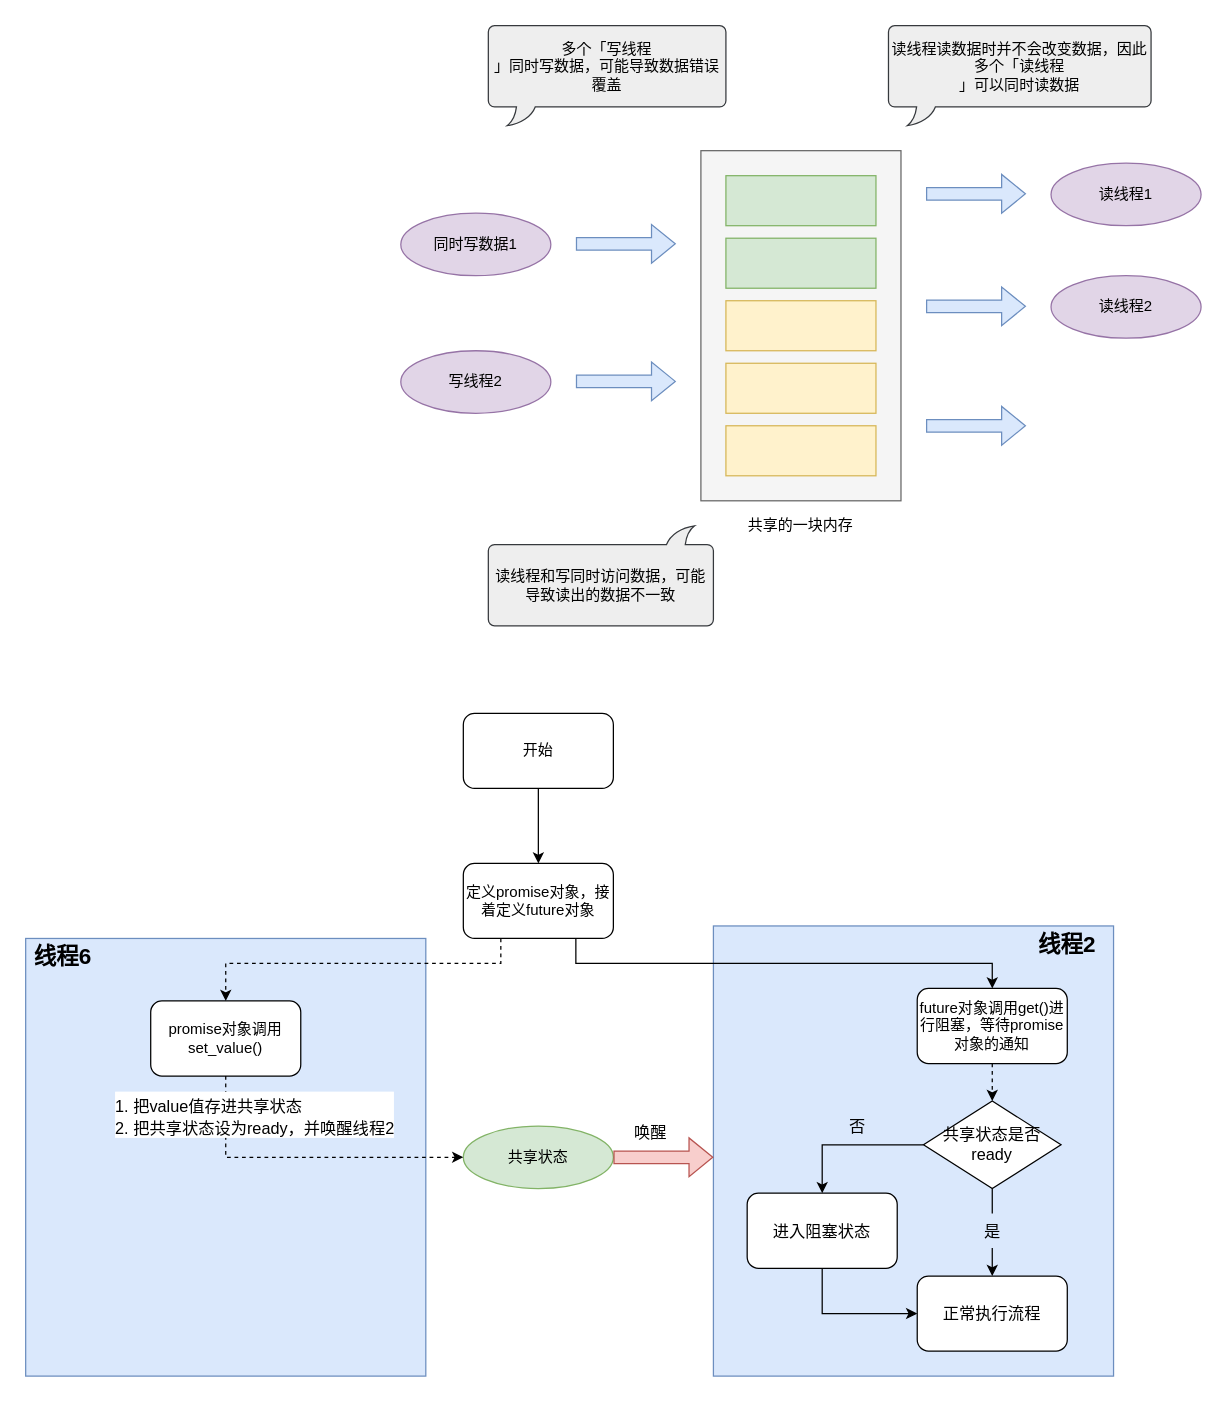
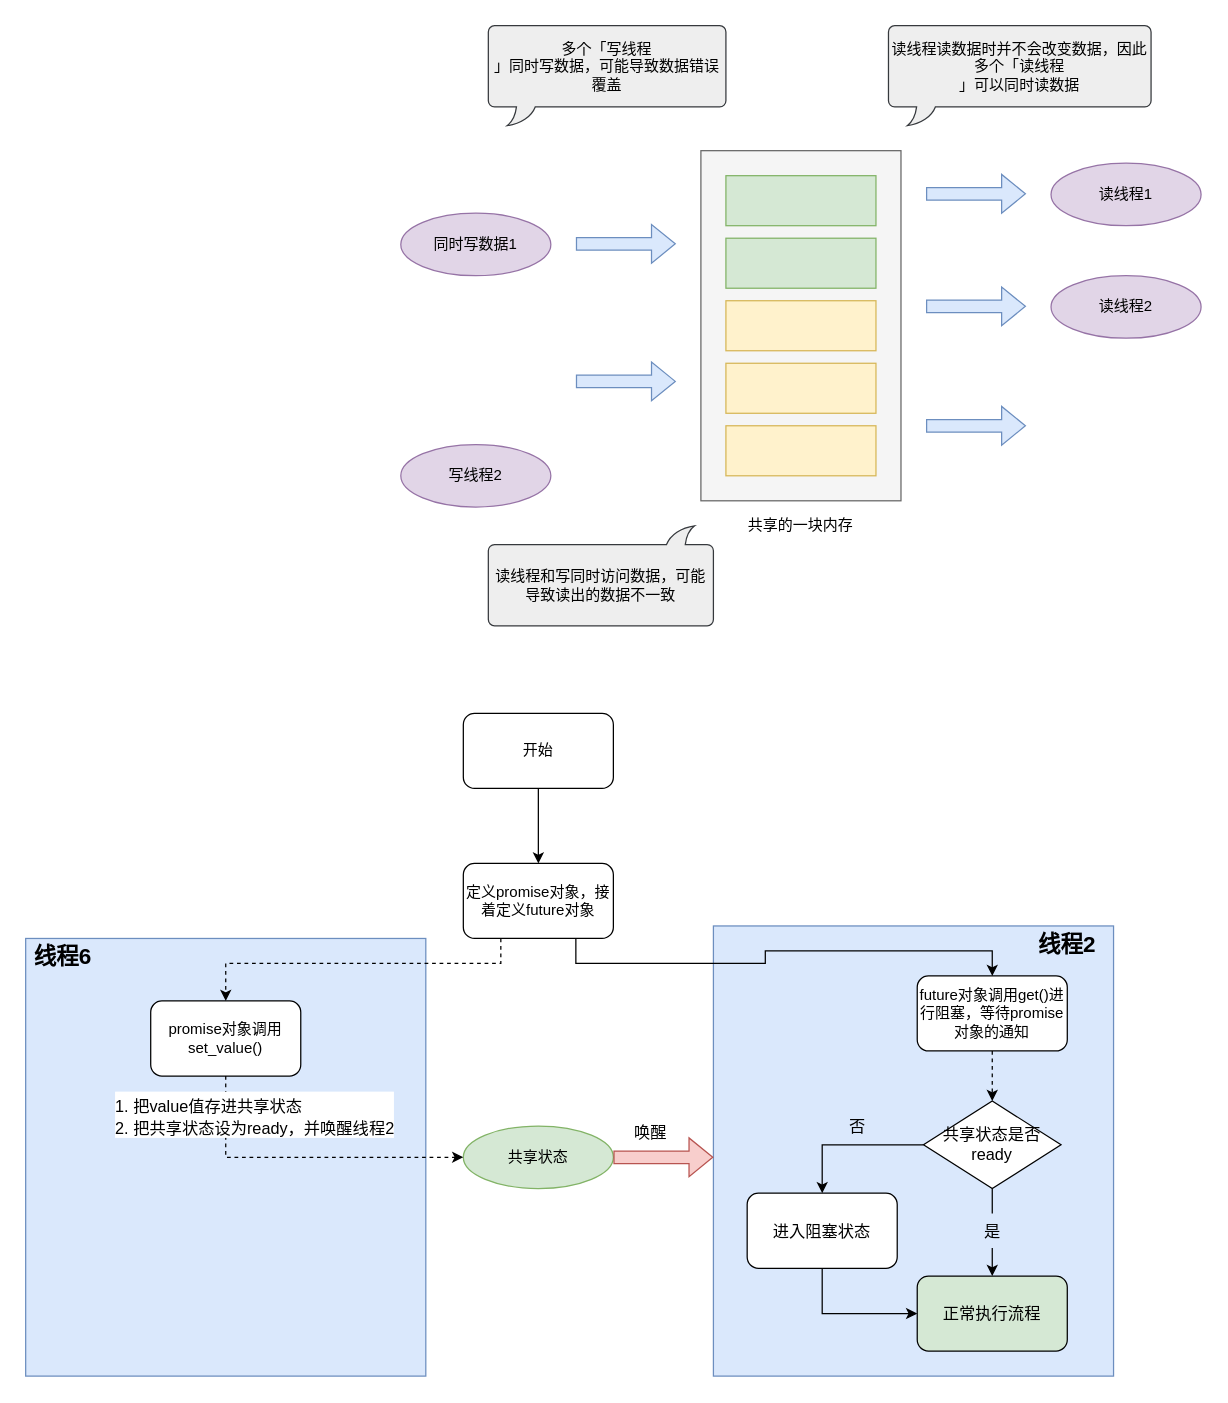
node "写线程2": moved (476, 382) -> (476, 476)
node "future对象调用get()进行阻塞，等待promise对象的通知": moved (992, 1026) -> (992, 1013)
node "正常执行流程": fillcolor #ffffff -> #d5e8d4
